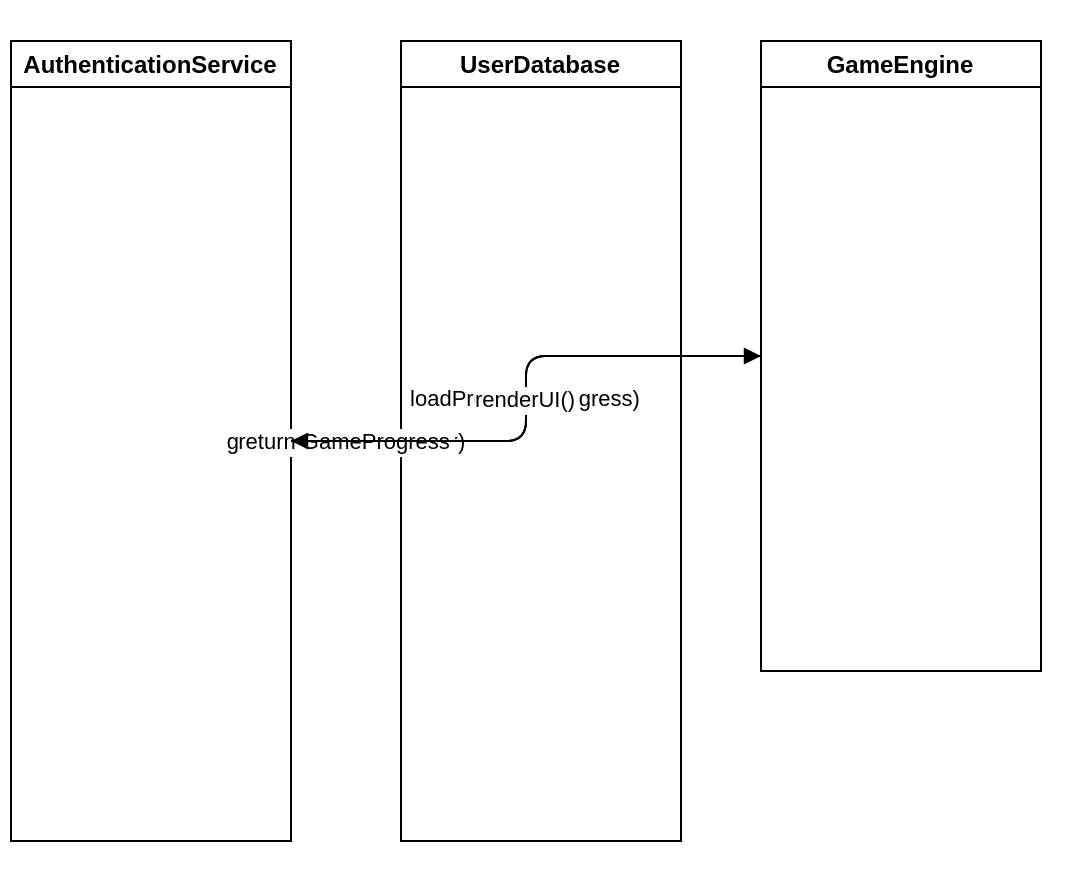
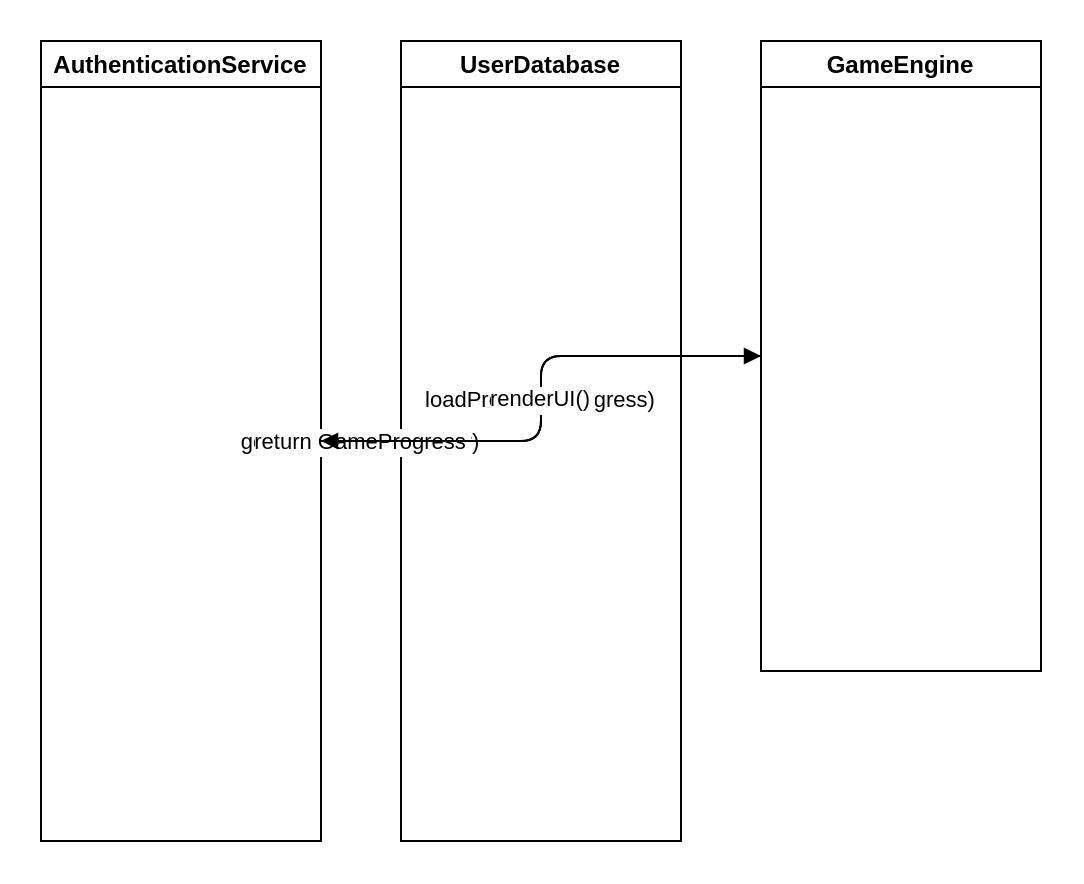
node "AuthenticationService": moved (151, 441) -> (181, 441)
